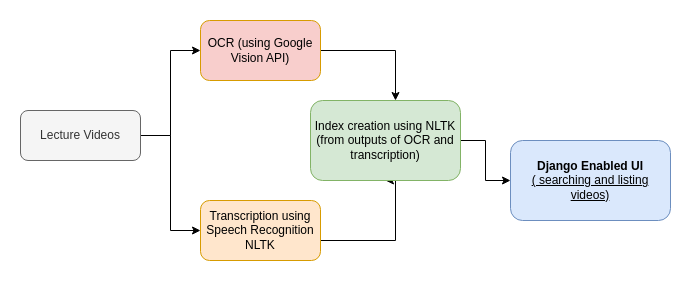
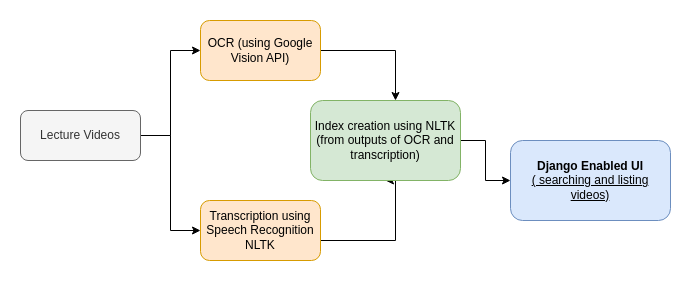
node "OCR (using Google Vision API)": fillcolor #f8cecc -> #ffe6cc
